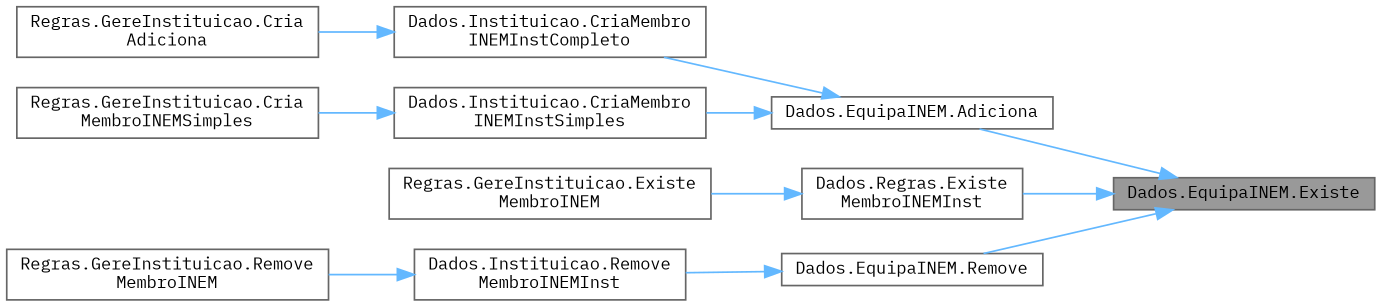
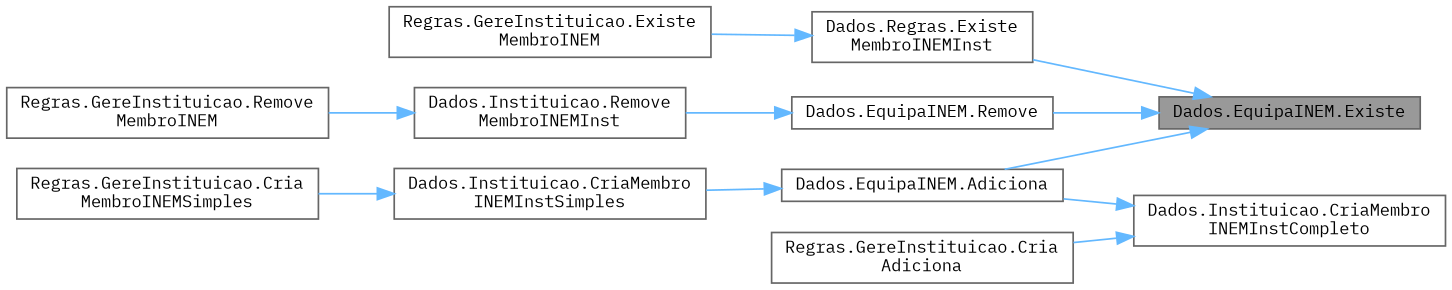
edge "Dados.Instituicao.CriaMembro INEMInstCompleto" -> "Dados.EquipaINEM.Adiciona": reversed
